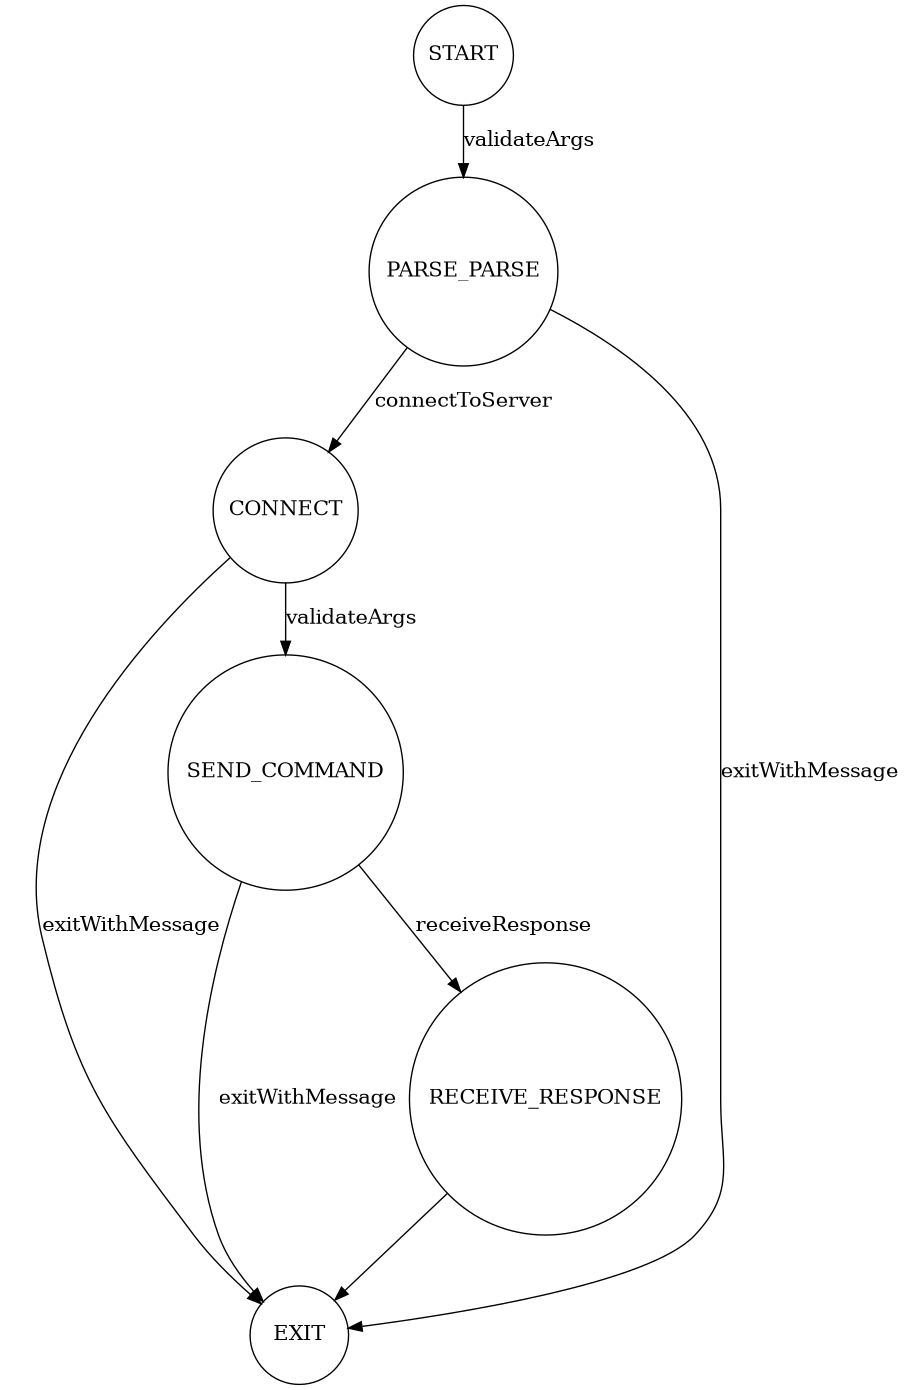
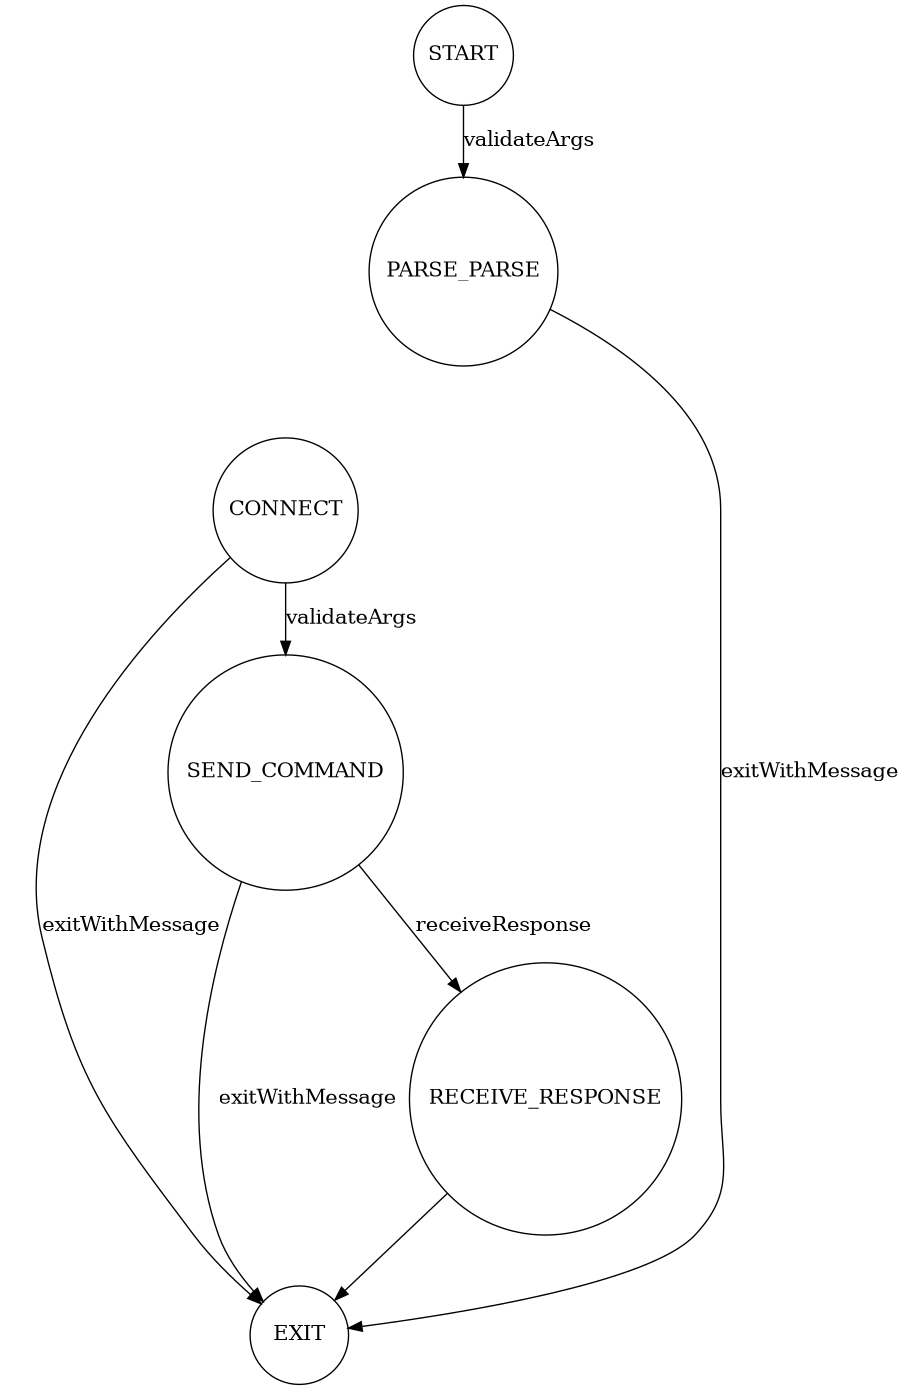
edge "PARSE_PARSE" -> "CONNECT": removed, label "connectToServer"
